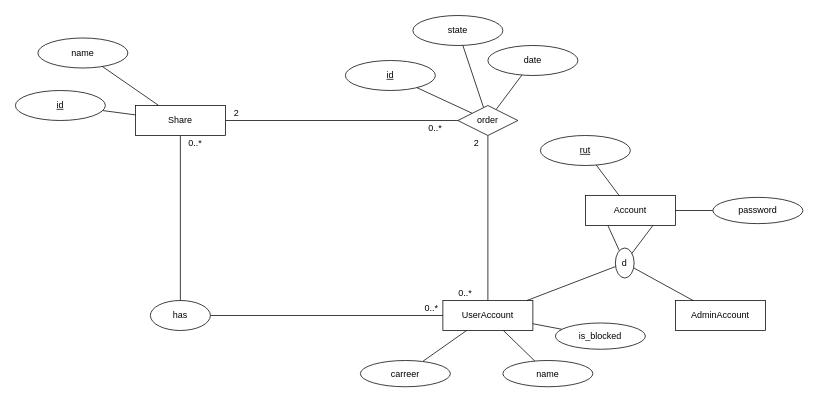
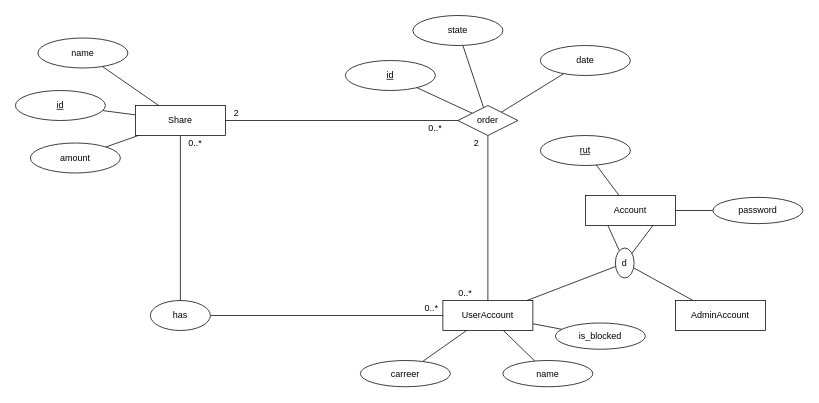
node "date": moved (533, 60) -> (585, 60)
edge "Share" -- "amount": added
node "amount": added
